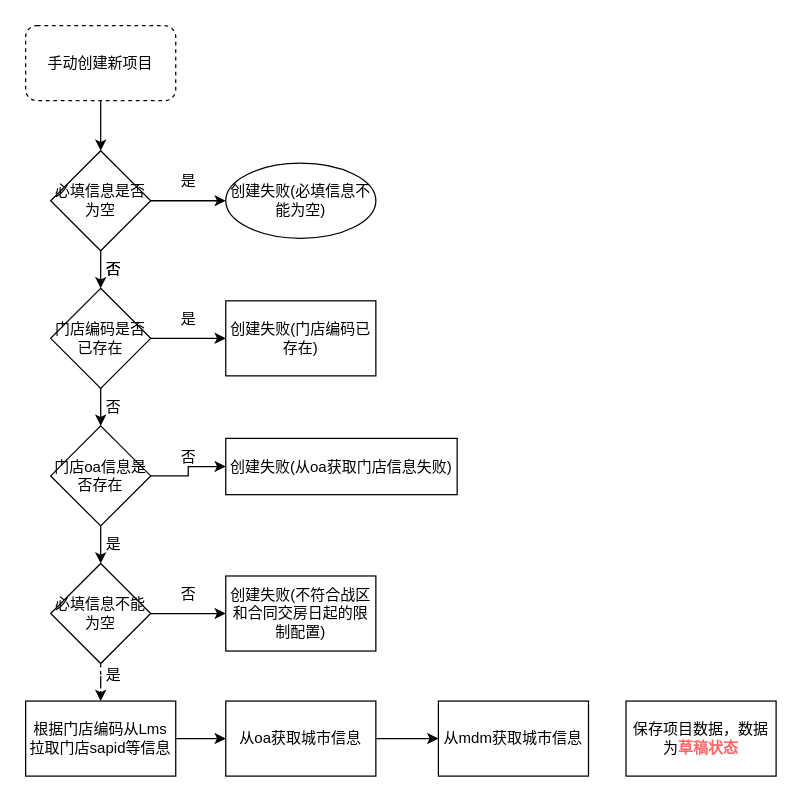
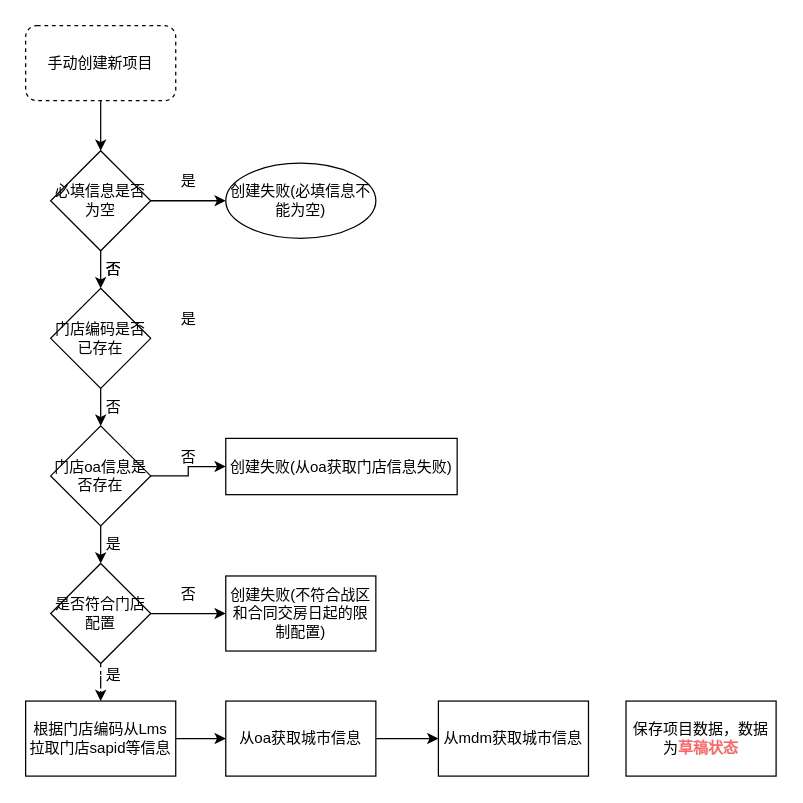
edge "门店编码是否已存在" -> "创建失败(门店编码已存在)": removed
node "创建失败(门店编码已存在)": removed
node "必填信息不能为空": label "必填信息不能为空" -> "是否符合门店配置"
